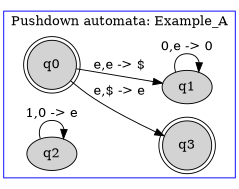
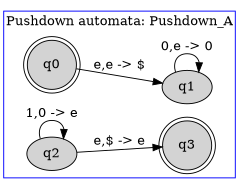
cluster "Pushdown automata: Example_A": label "Pushdown automata: Example_A" -> "Pushdown automata: Pushdown_A"
edge "q0" -> "q3": now "q2" -> "q3"
